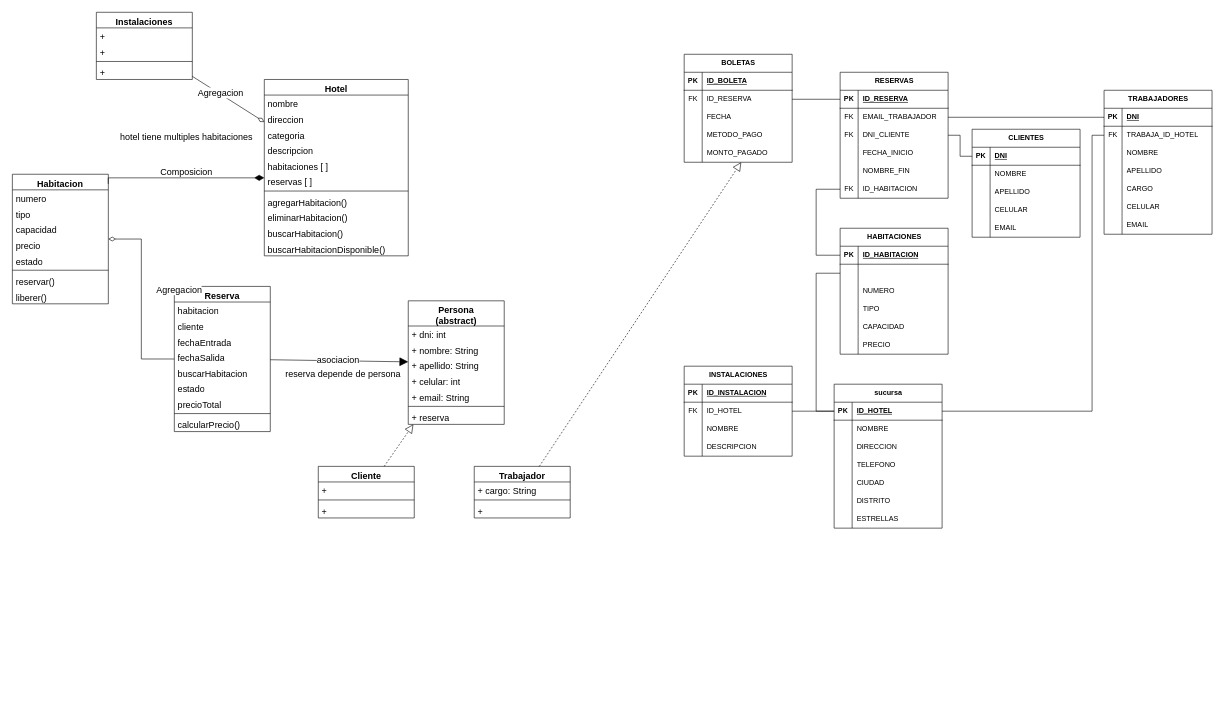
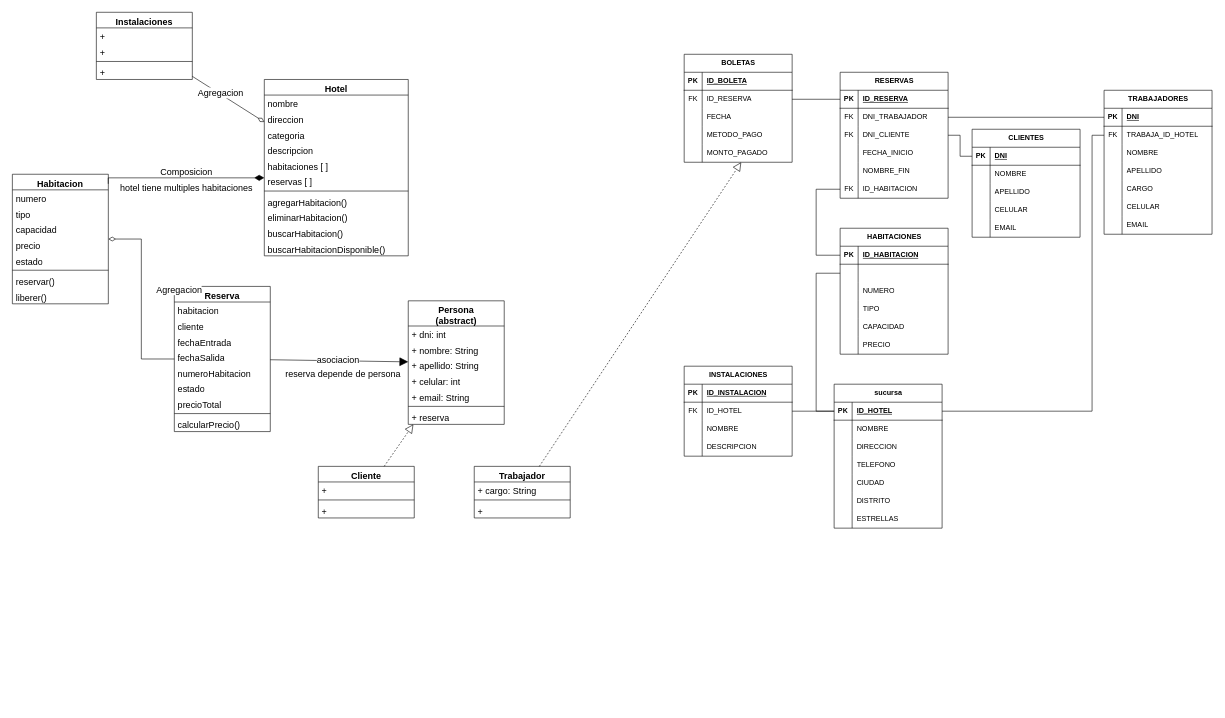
node "EMAIL_TRABAJADOR": label "EMAIL_TRABAJADOR" -> "DNI_TRABAJADOR"
node "hotel tiene multiples habitaciones": moved (186, 137) -> (186, 188)
node "buscarHabitacion": label "buscarHabitacion" -> "numeroHabitacion"
